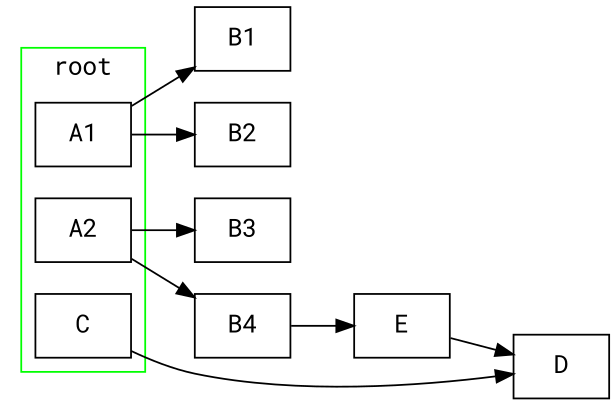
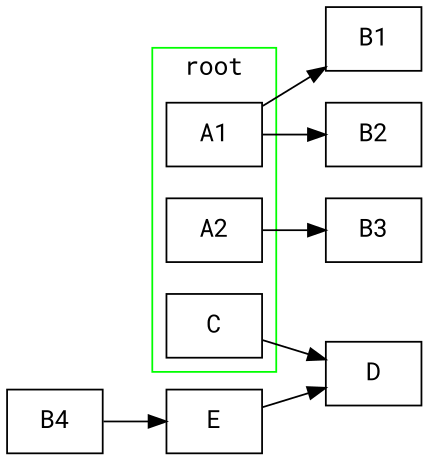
edge "A2" -> "B4": removed
